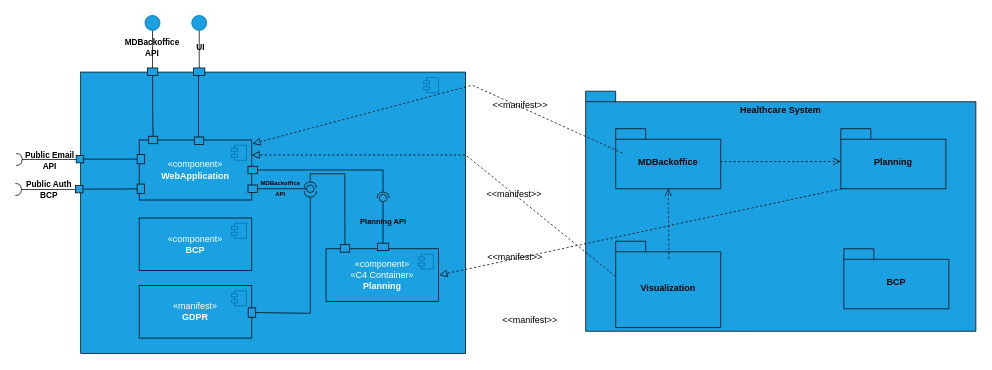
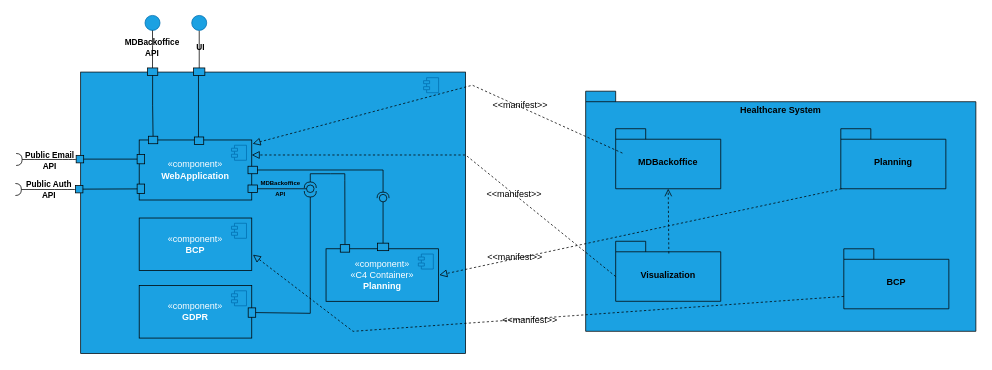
edge "MDBackoffice" -> "Planning": removed
node "Public Auth BCP": label "Public Auth BCP" -> "Public Auth API"
node "Planning API": removed
node "Visualization": size 105x86 -> 105x60
node "«manifest» GDPR": label "«manifest» GDPR" -> "«component» GDPR"
edge "BCP" -> "«component» BCP": added
